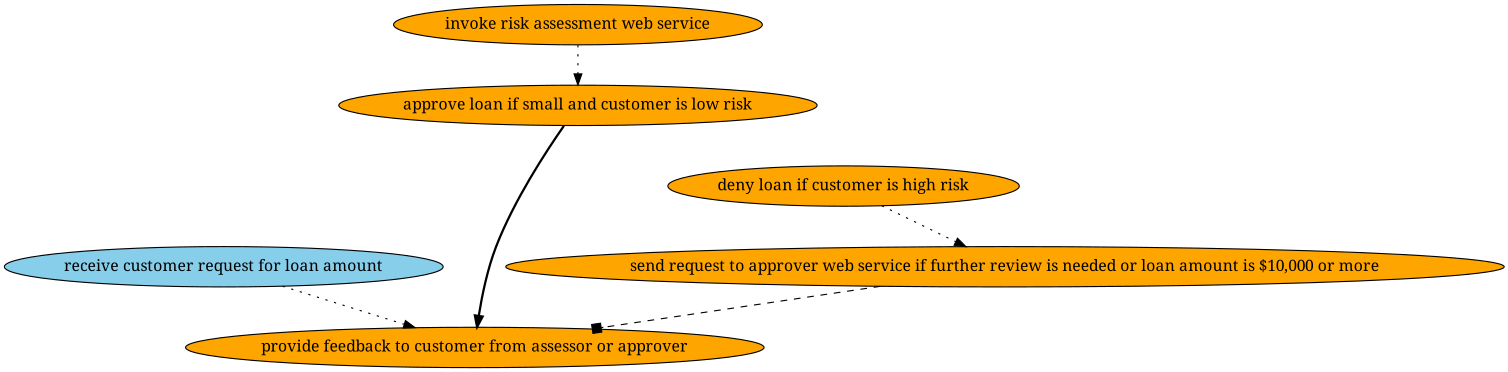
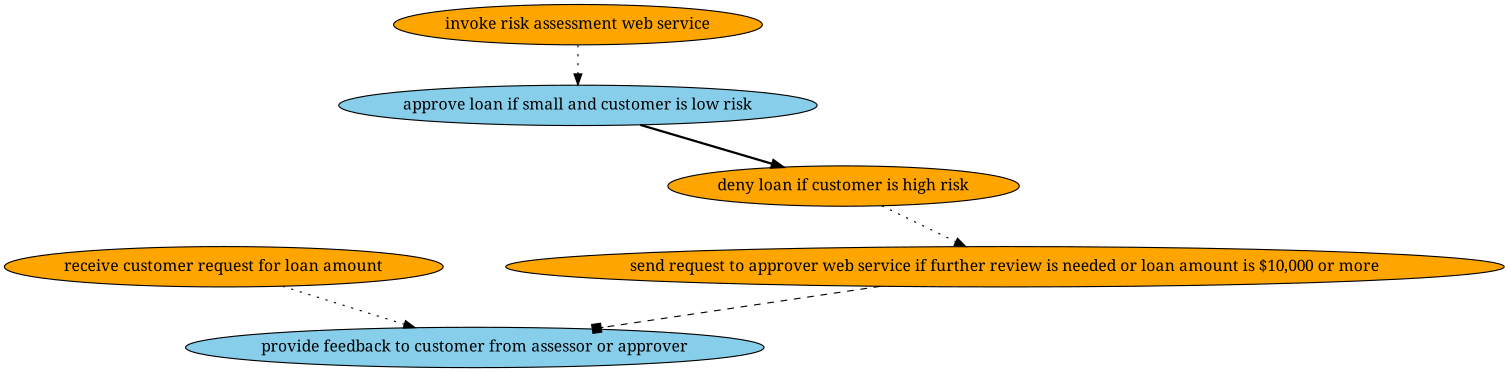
node "approve loan if small and customer is low risk": fillcolor orange -> skyblue
edge "approve loan if small and customer is low risk" -> "provide feedback to customer from assessor or approver": now "approve loan if small and customer is low risk" -> "deny loan if customer is high risk"
node "receive customer request for loan amount": fillcolor skyblue -> orange
node "provide feedback to customer from assessor or approver": fillcolor orange -> skyblue
